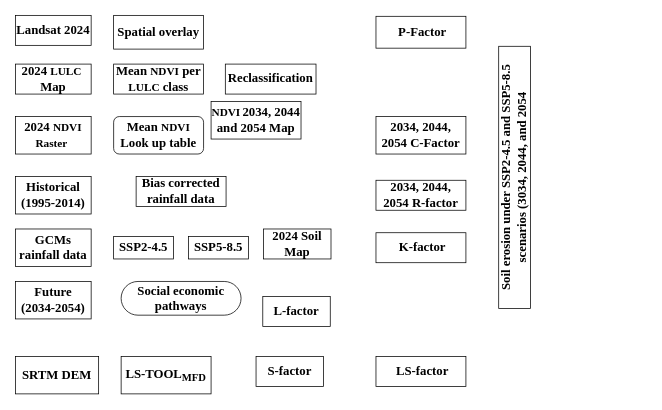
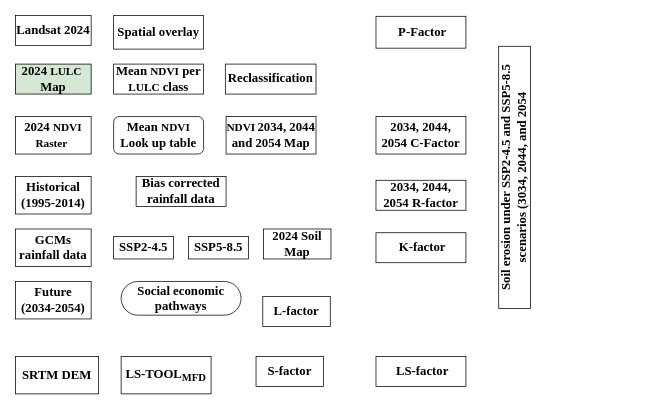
node "2024 LULC Map": fillcolor #ffffff -> #d5e8d4
node "NDVI 2034, 2044 and 2054 Map": moved (256, 120) -> (271, 135)
